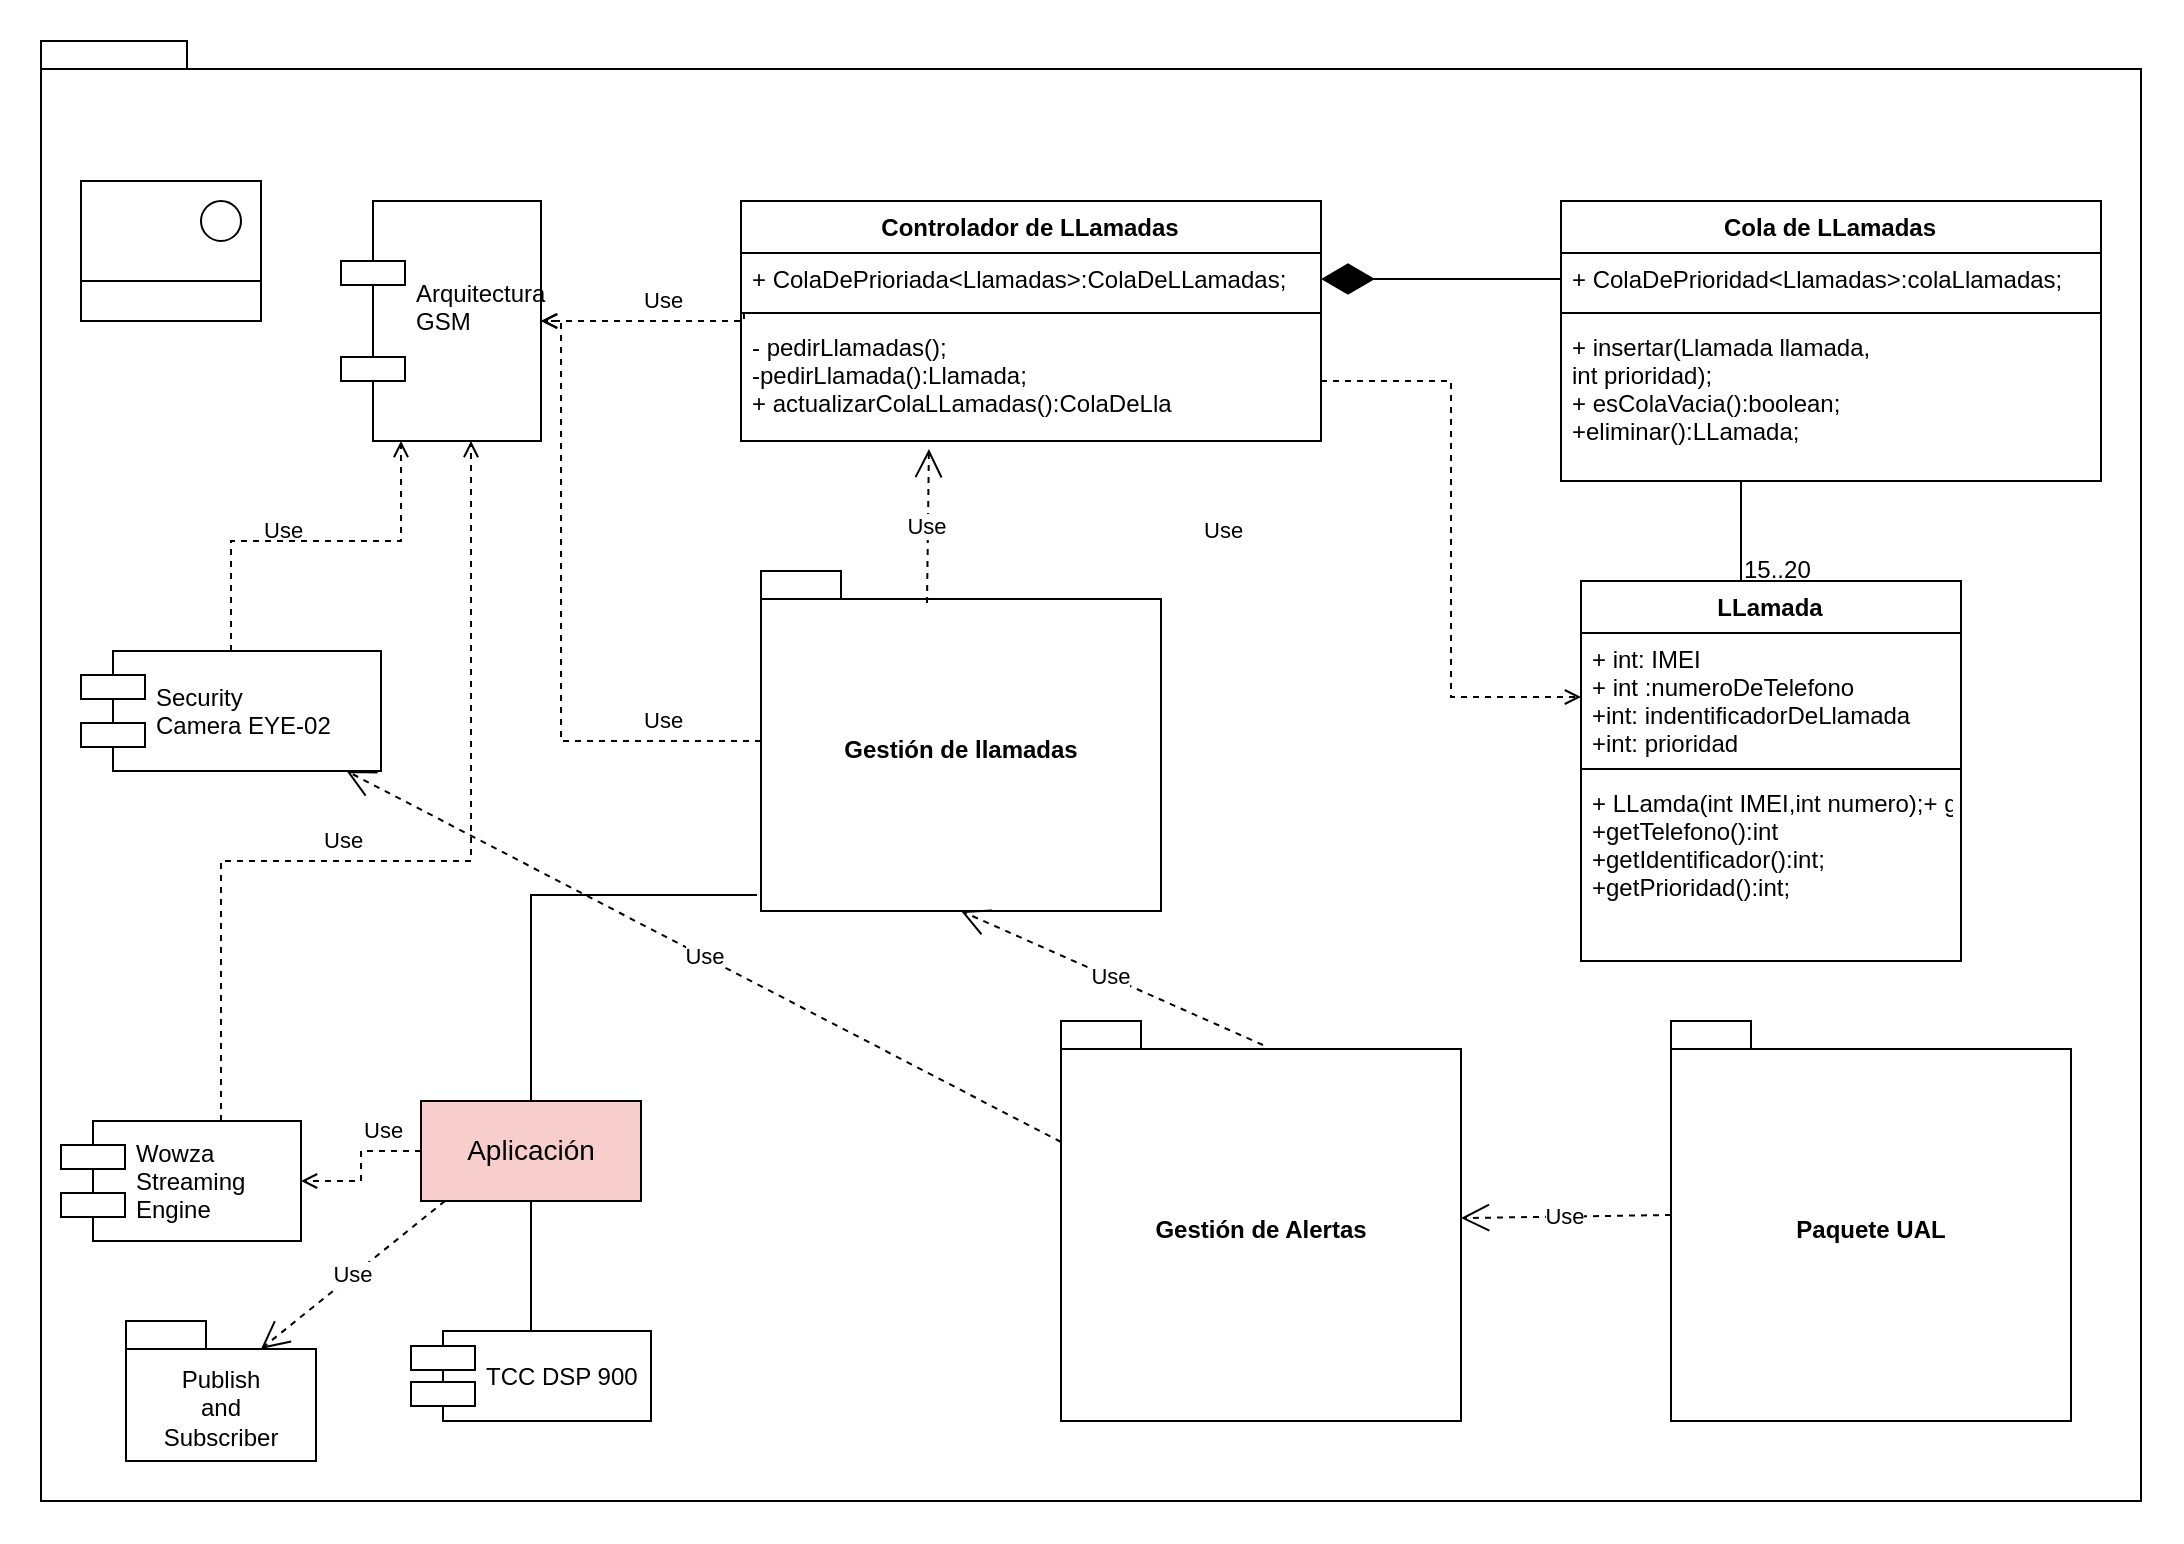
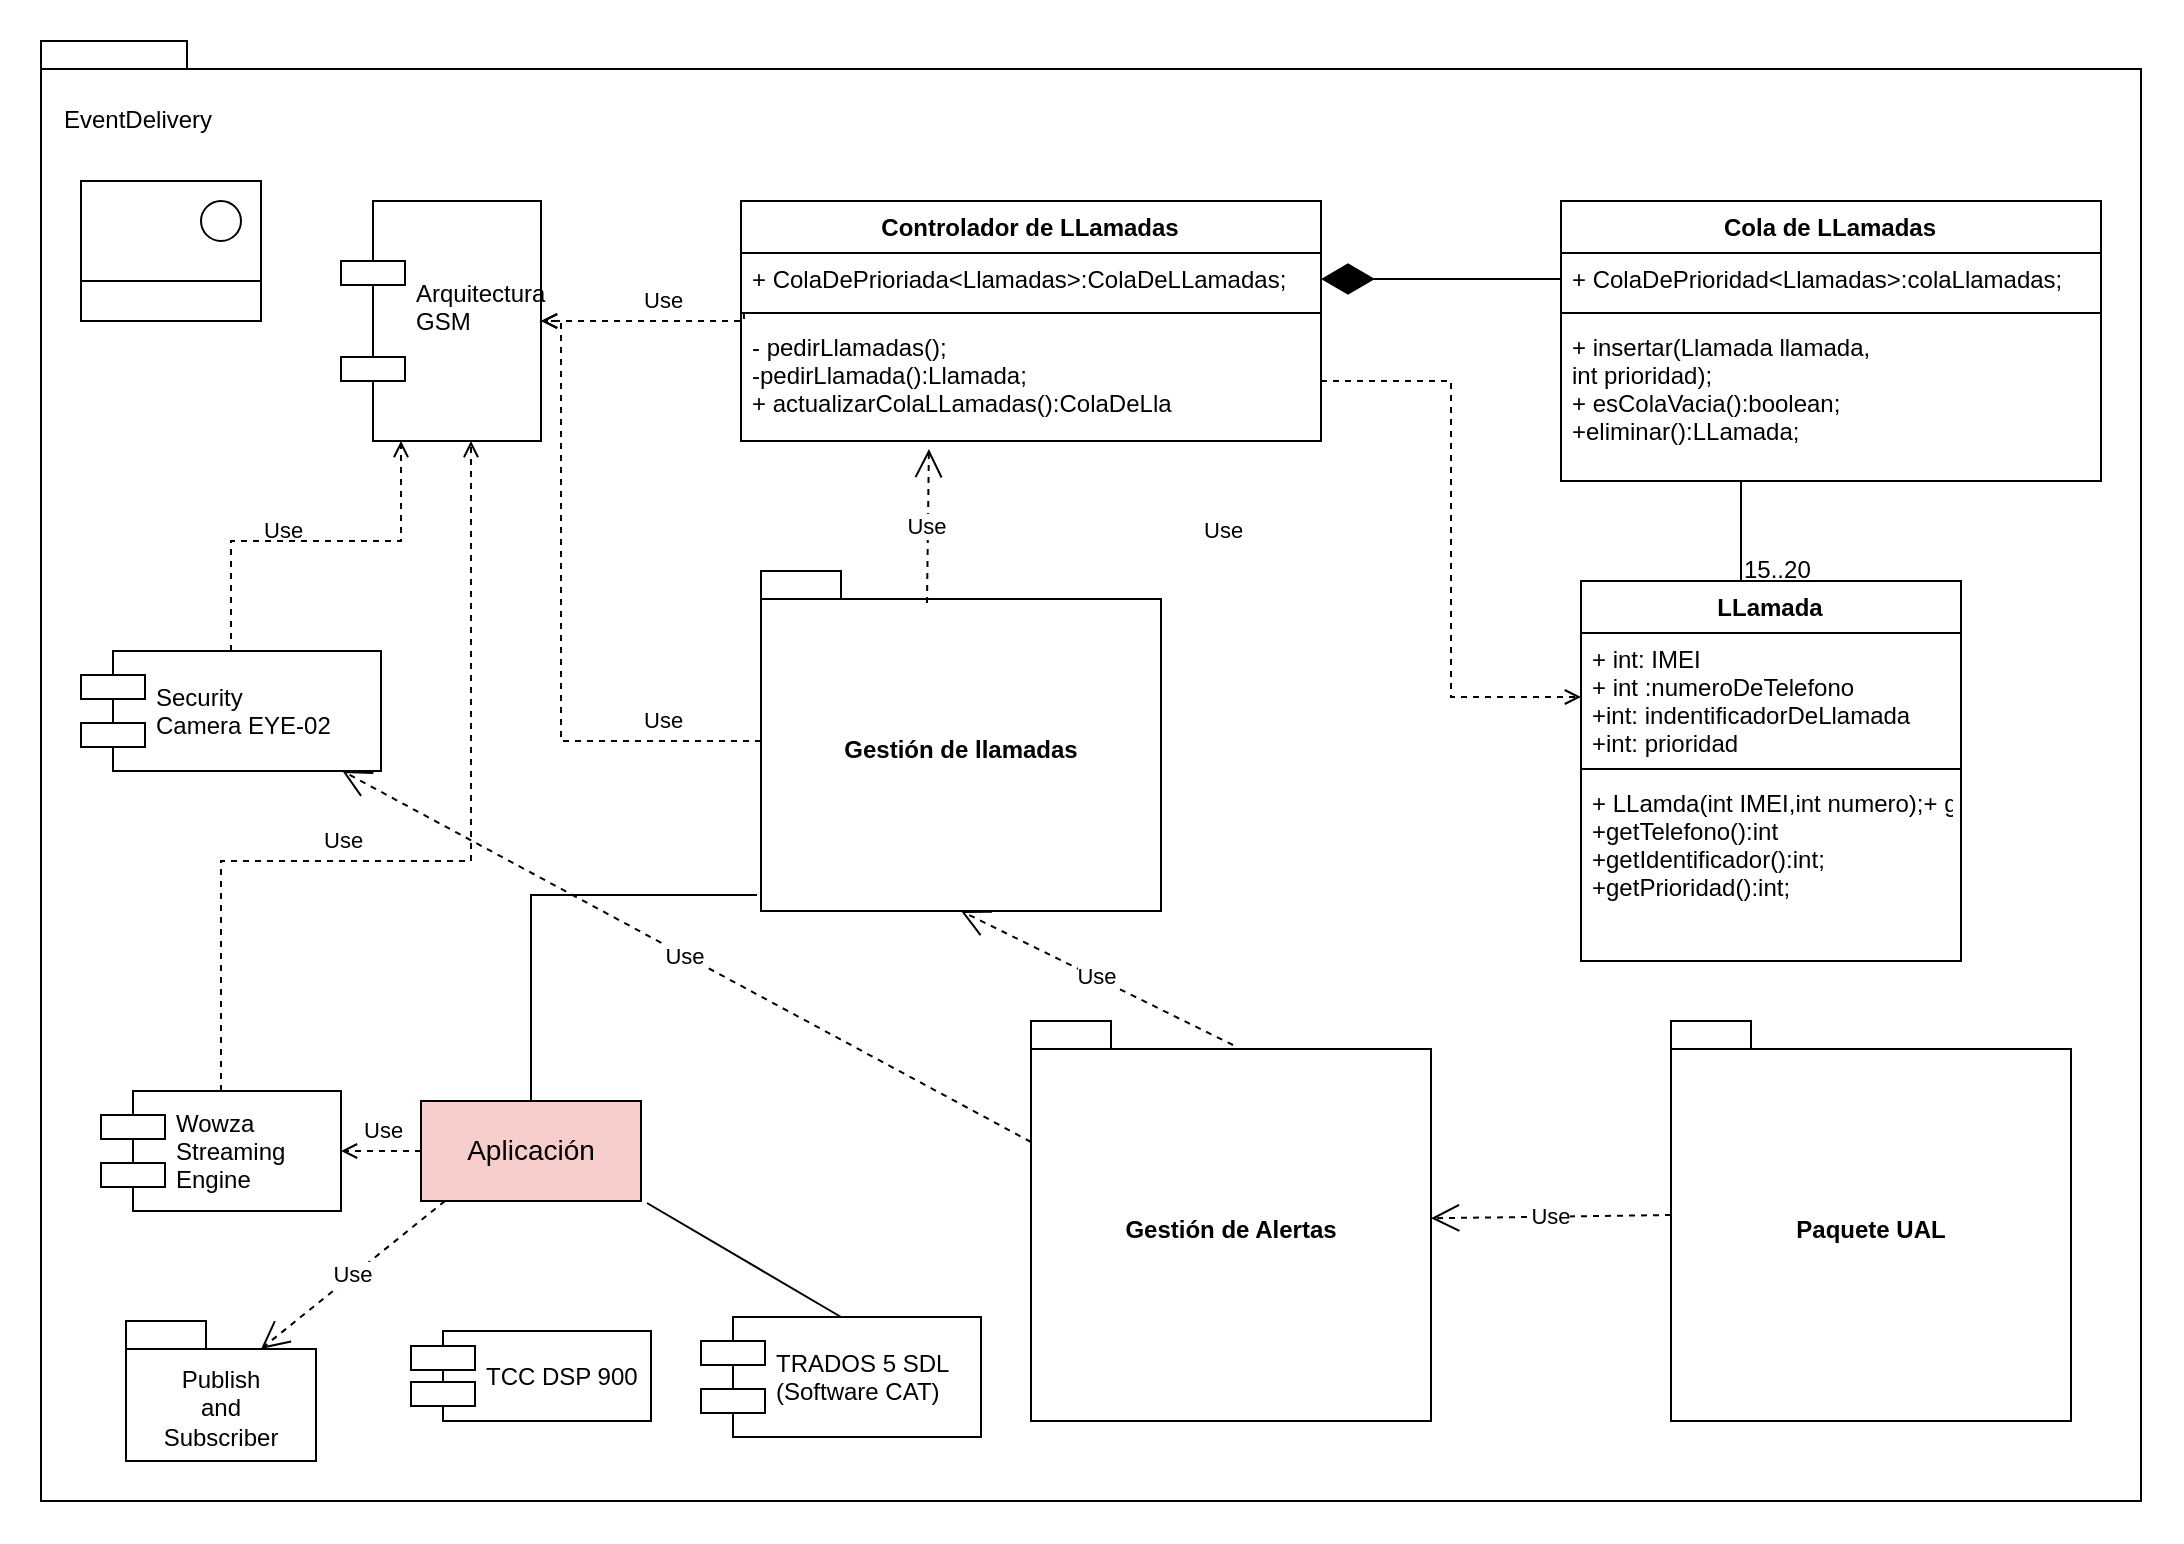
node "EventDelivery": added
node "Wowza Streaming Engine": moved (181, 1181) -> (221, 1151)
node "Gestión de Alertas": moved (1261, 1221) -> (1231, 1221)
edge "Aplicación" -- "TRADOS 5 SDL (Software CAT)": added
edge "Aplicación" -- "TCC DSP 900": removed
node "TRADOS 5 SDL (Software CAT)": added
